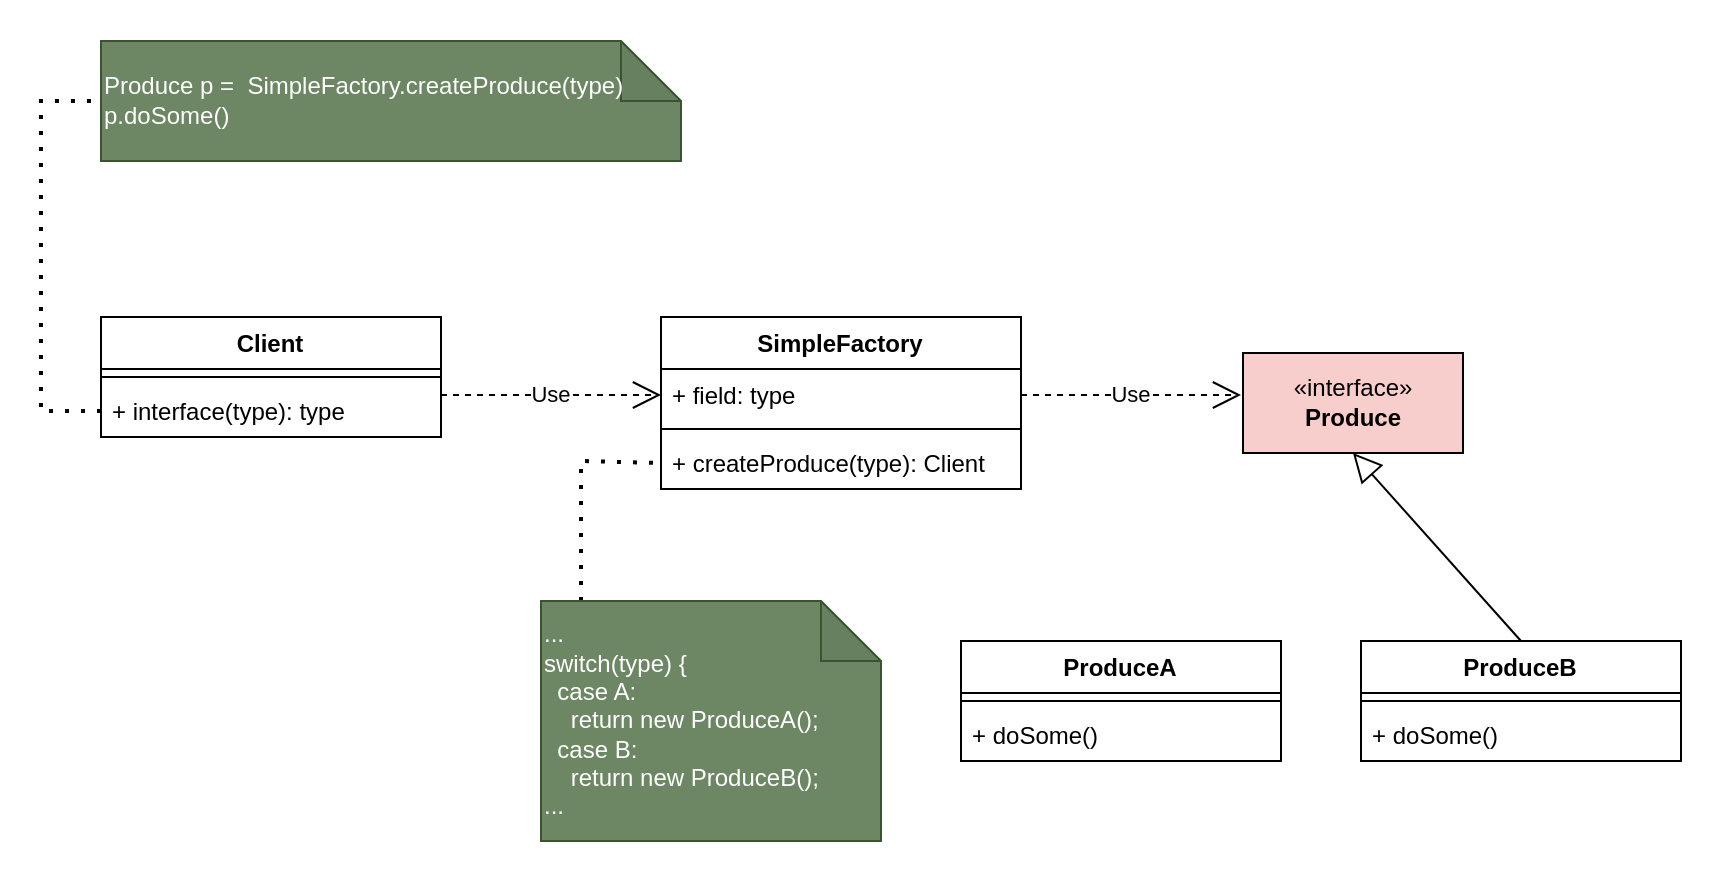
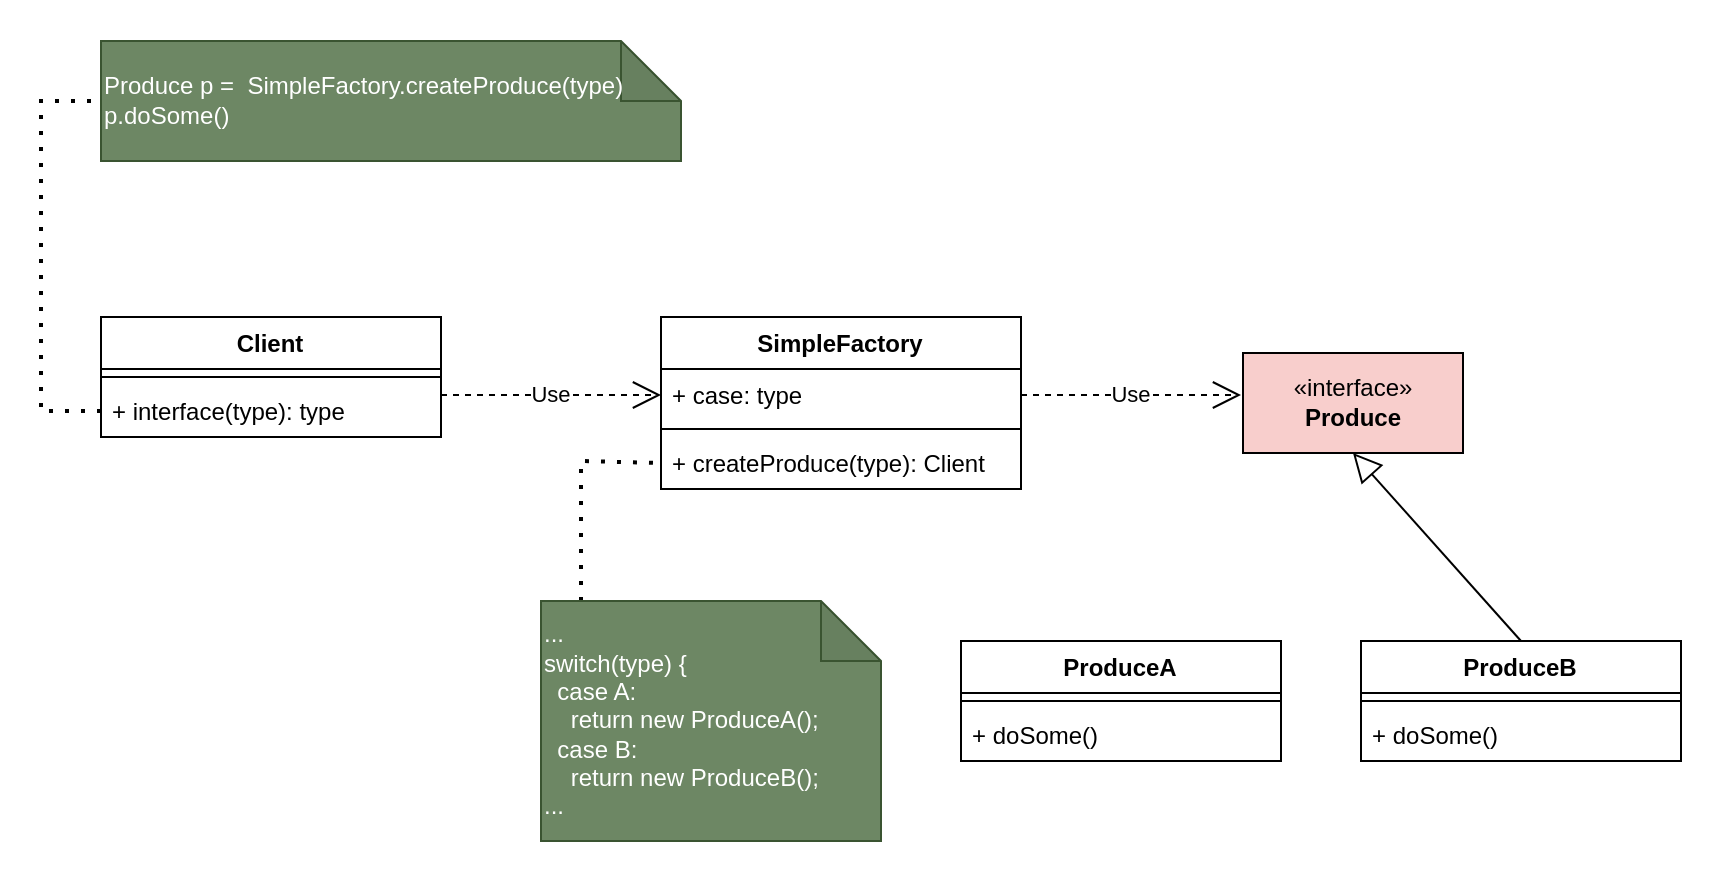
node "+ field: type": label "+ field: type" -> "+ case: type"
